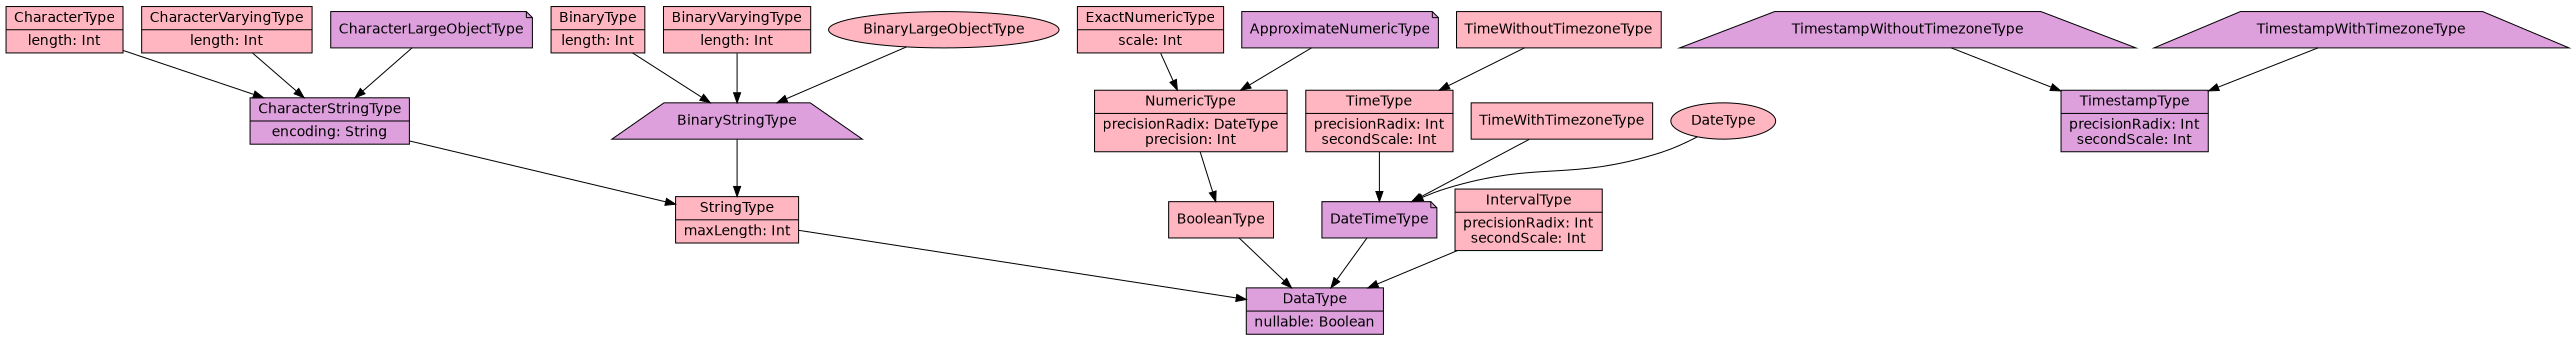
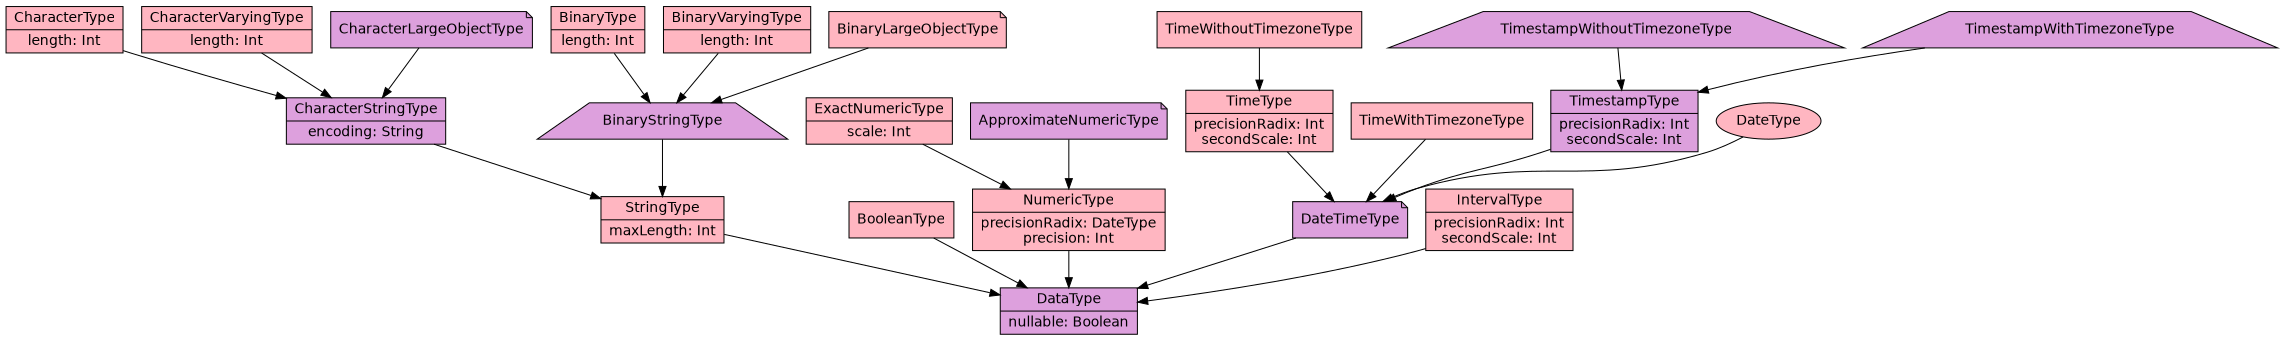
node "BinaryLargeObjectType": shape ellipse -> note
edge "TimestampType" -> "DateTimeType": added
edge "NumericType" -> "BooleanType": now "NumericType" -> "DataType"
